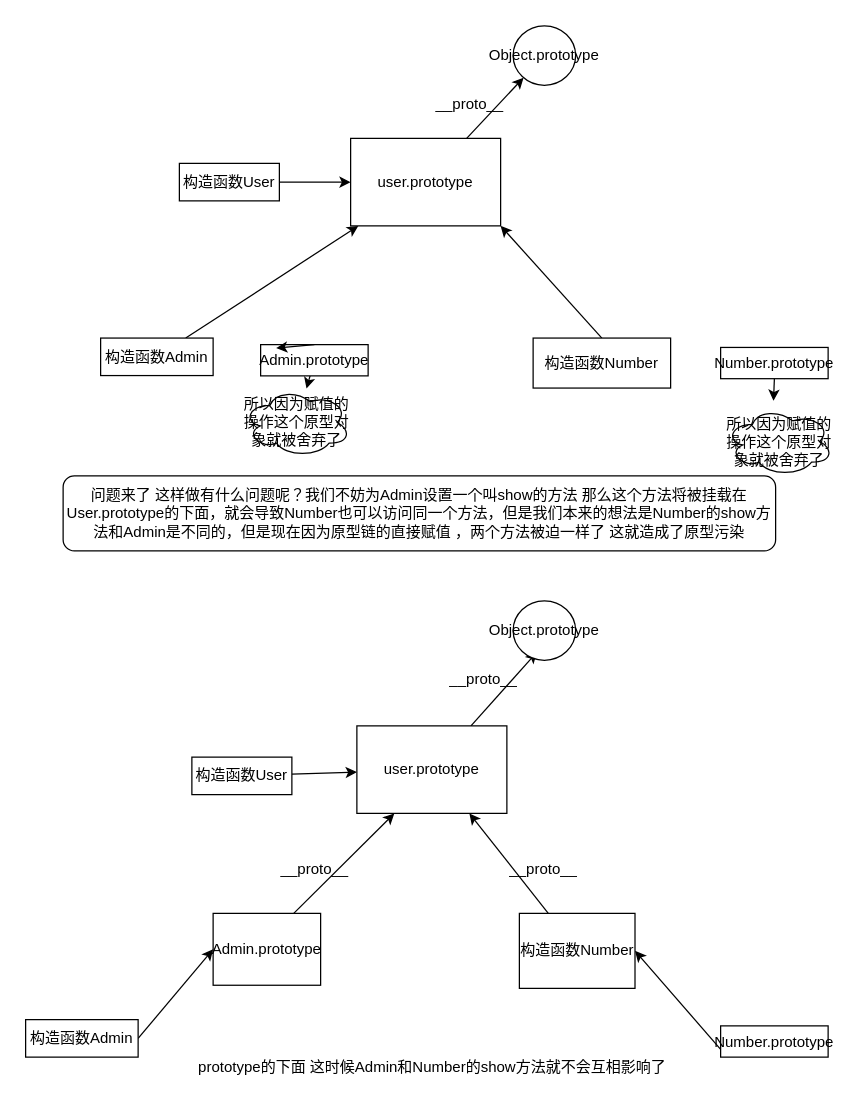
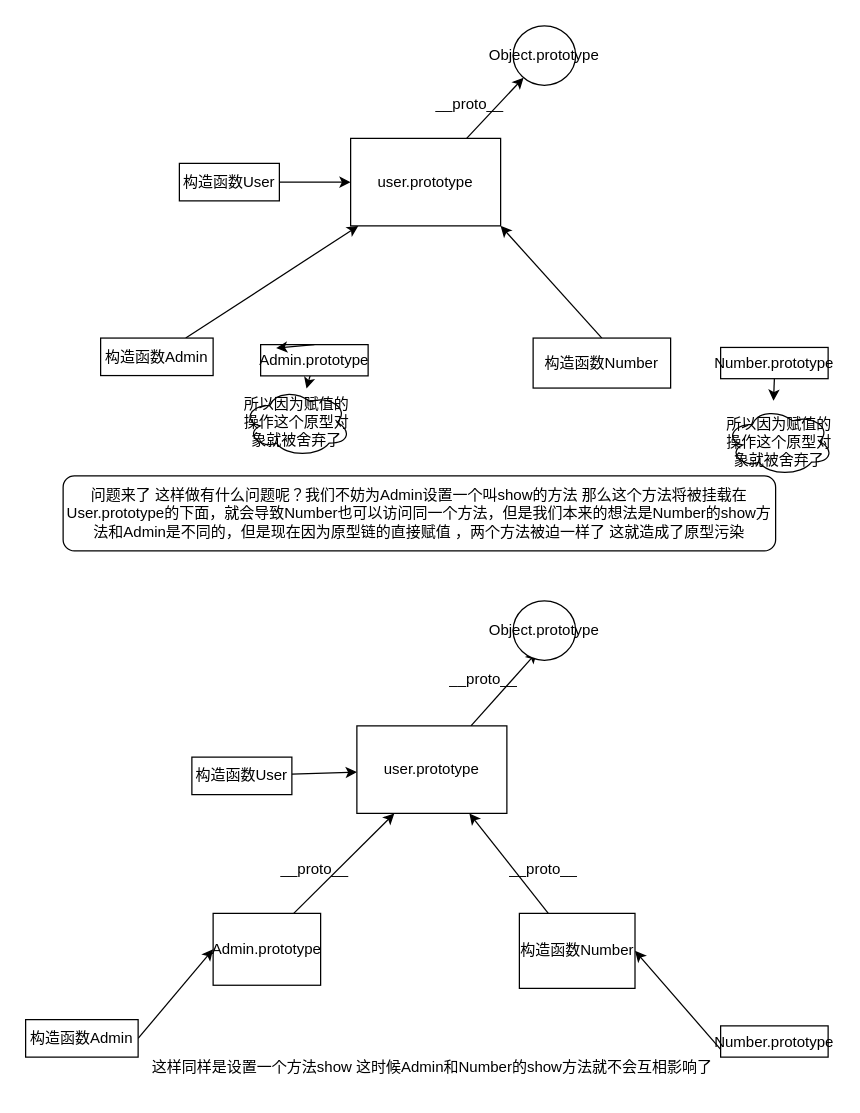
node "prototype的下面 这时候Admin和Number的show方法就不会互相影响了": label "prototype的下面 这时候Admin和Number的show方法就不会互相影响了" -> "这样同样是设置一个方法show 这时候Admin和Number的show方法就不会互相影响了"
